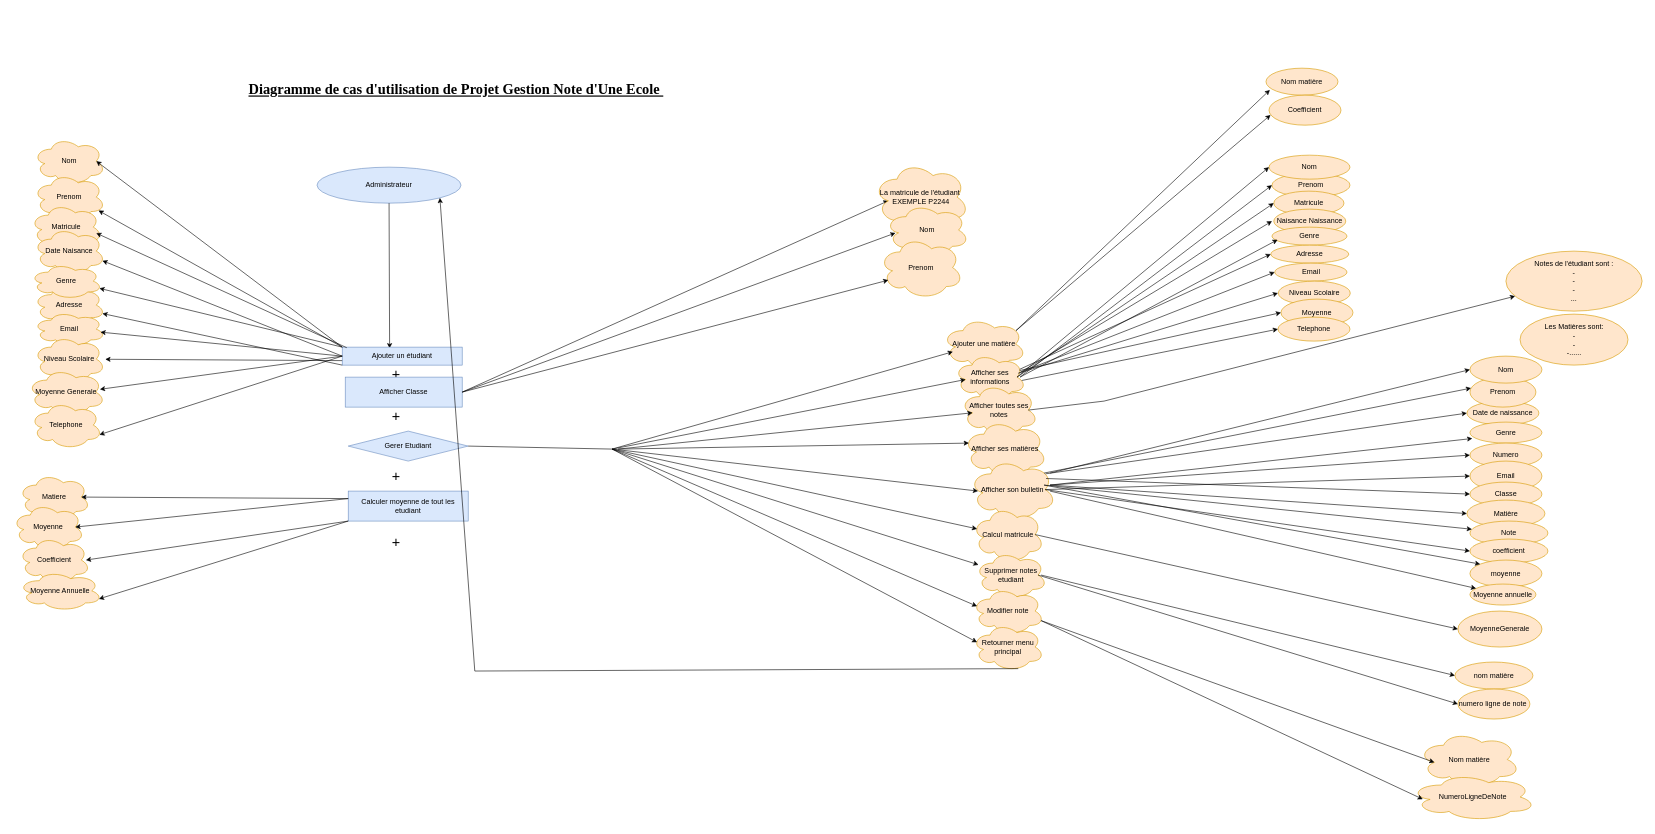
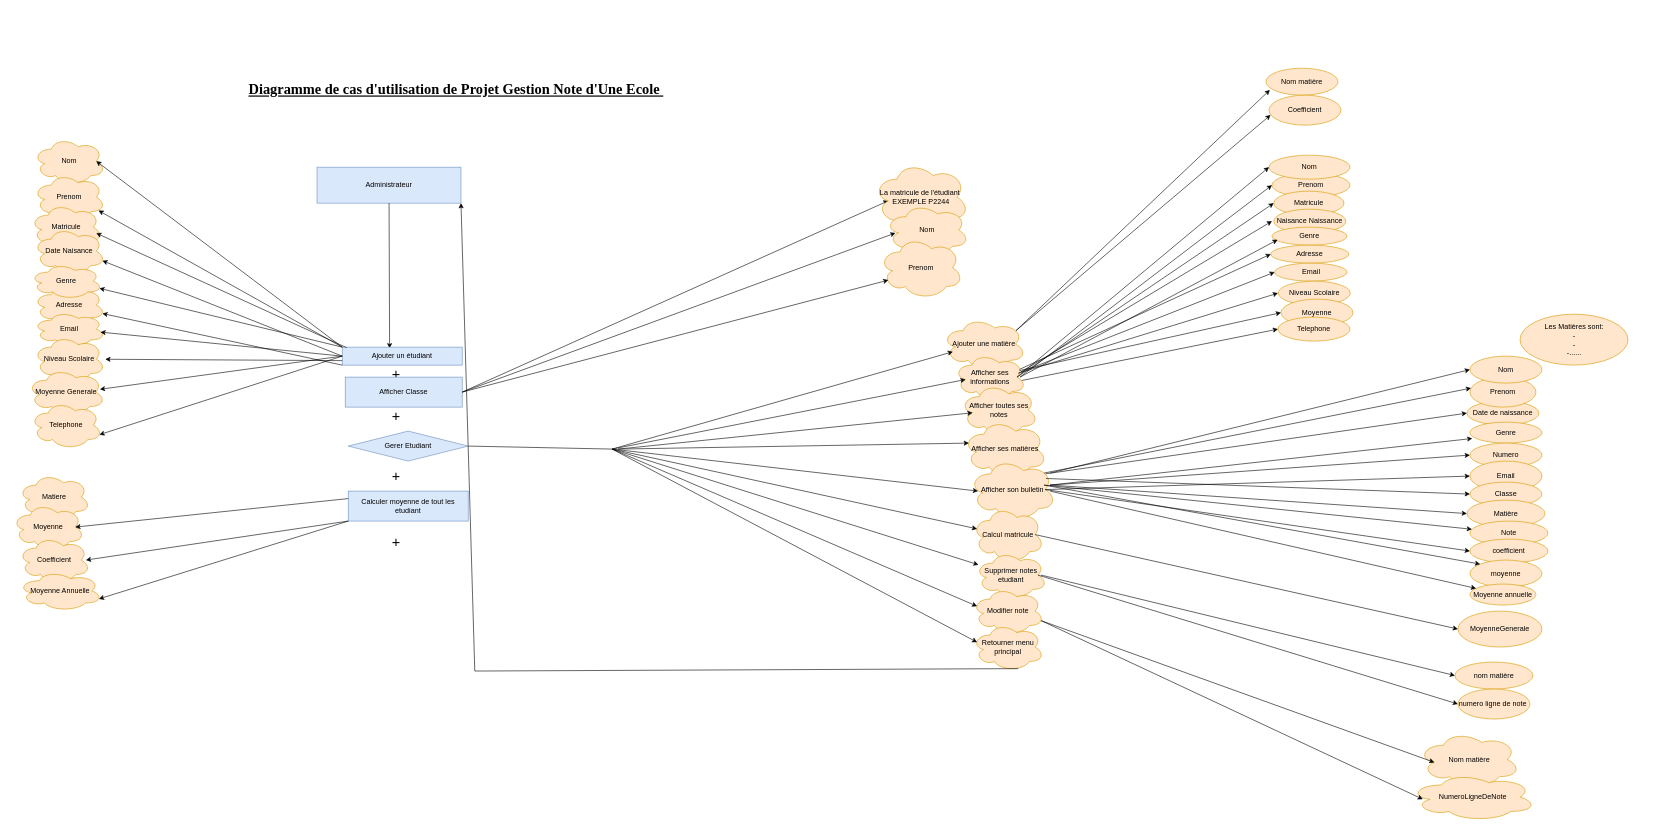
node "Administrateur": shape ellipse -> rectangle
node "Notes de l'étudiant sont : - - - ...": removed
edge "Afficher toutes ses notes" -> "Notes de l'étudiant sont : - - - ...": removed
edge "Calculer moyenne de tout les etudiant" -> "Matiere": removed
